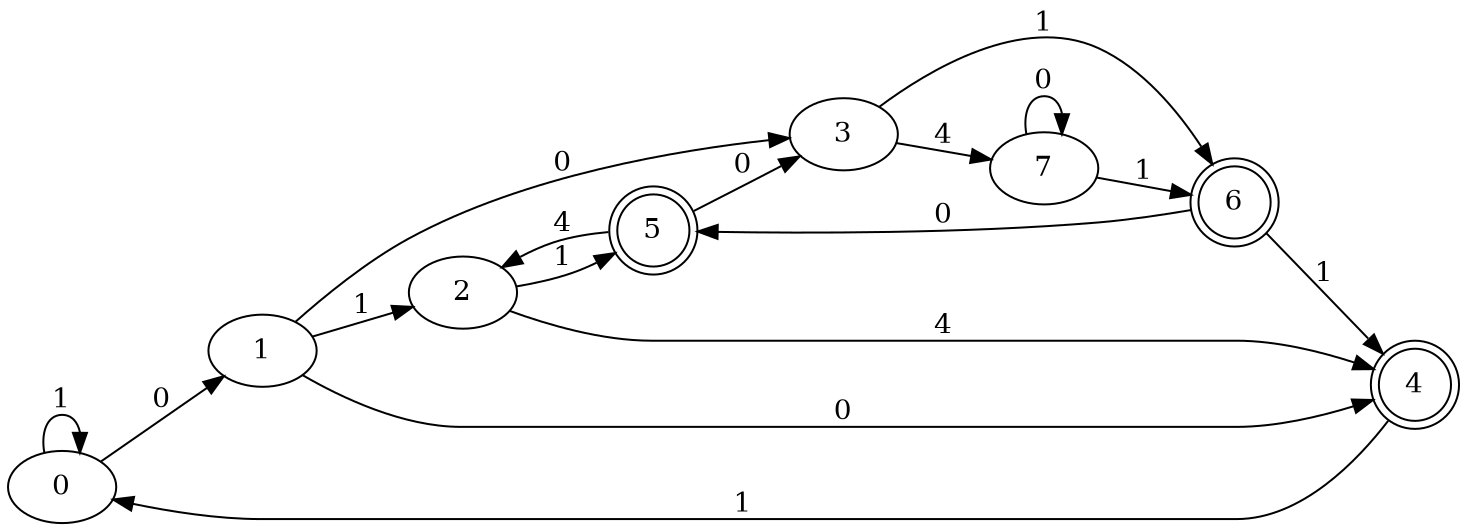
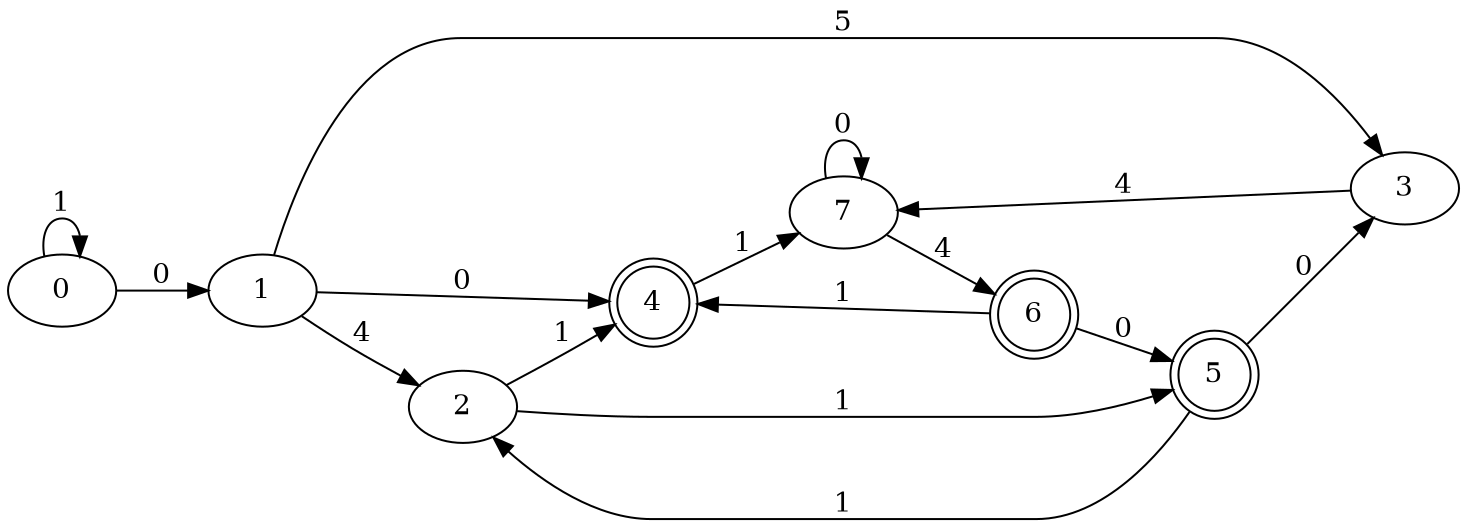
edge "3" -> "6": removed, label "1"
edge "1" -> "3": label "0" -> "5"
edge "7" -> "6": label "1" -> "4"
edge "5" -> "2": label "4" -> "1"
edge "1" -> "2": label "1" -> "4"
edge "2" -> "4": label "4" -> "1"
edge "4" -> "0": now "4" -> "7"
